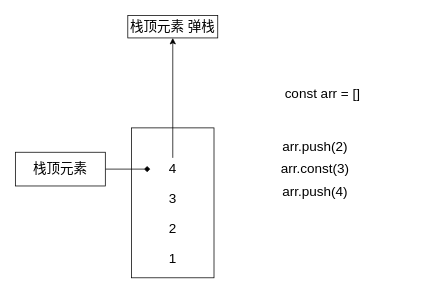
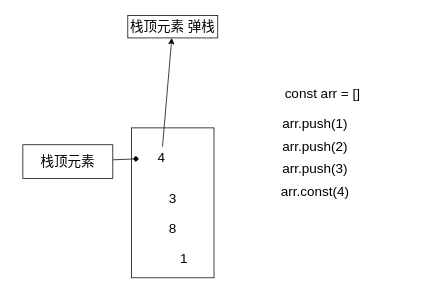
node "arr.push(1)": added
node "栈顶元素": moved (60, 169) -> (68, 162)
node "4": moved (173, 169) -> (162, 158)
node "arr.const(3)": label "arr.const(3)" -> "arr.push(3)"
node "arr.push(4)": label "arr.push(4)" -> "arr.const(4)"
node "2": label "2" -> "8"
node "1": moved (173, 259) -> (184, 259)
